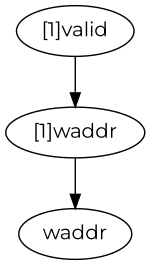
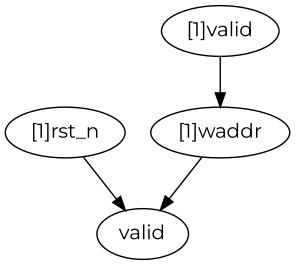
node "[1]rst_n": added
node "waddr": label "waddr" -> "valid"
